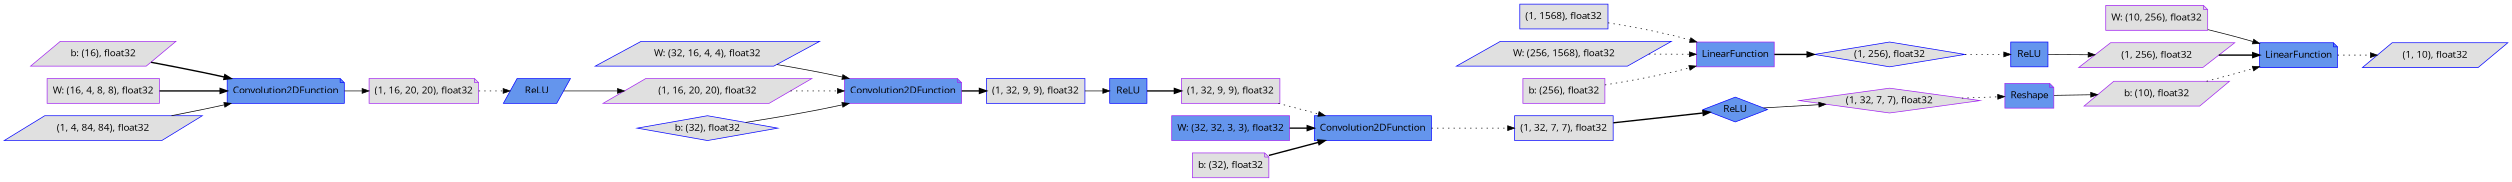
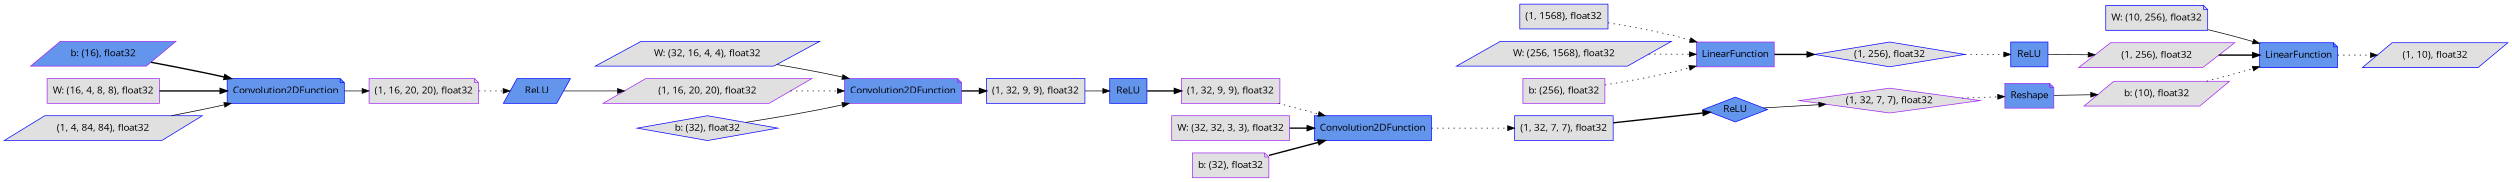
node "W: (10, 256), float32": color purple -> blue
node "b: (16), float32": fillcolor #e0e0e0 -> #6495ed
node "W: (32, 32, 3, 3), float32": fillcolor #6495ed -> #e0e0e0
